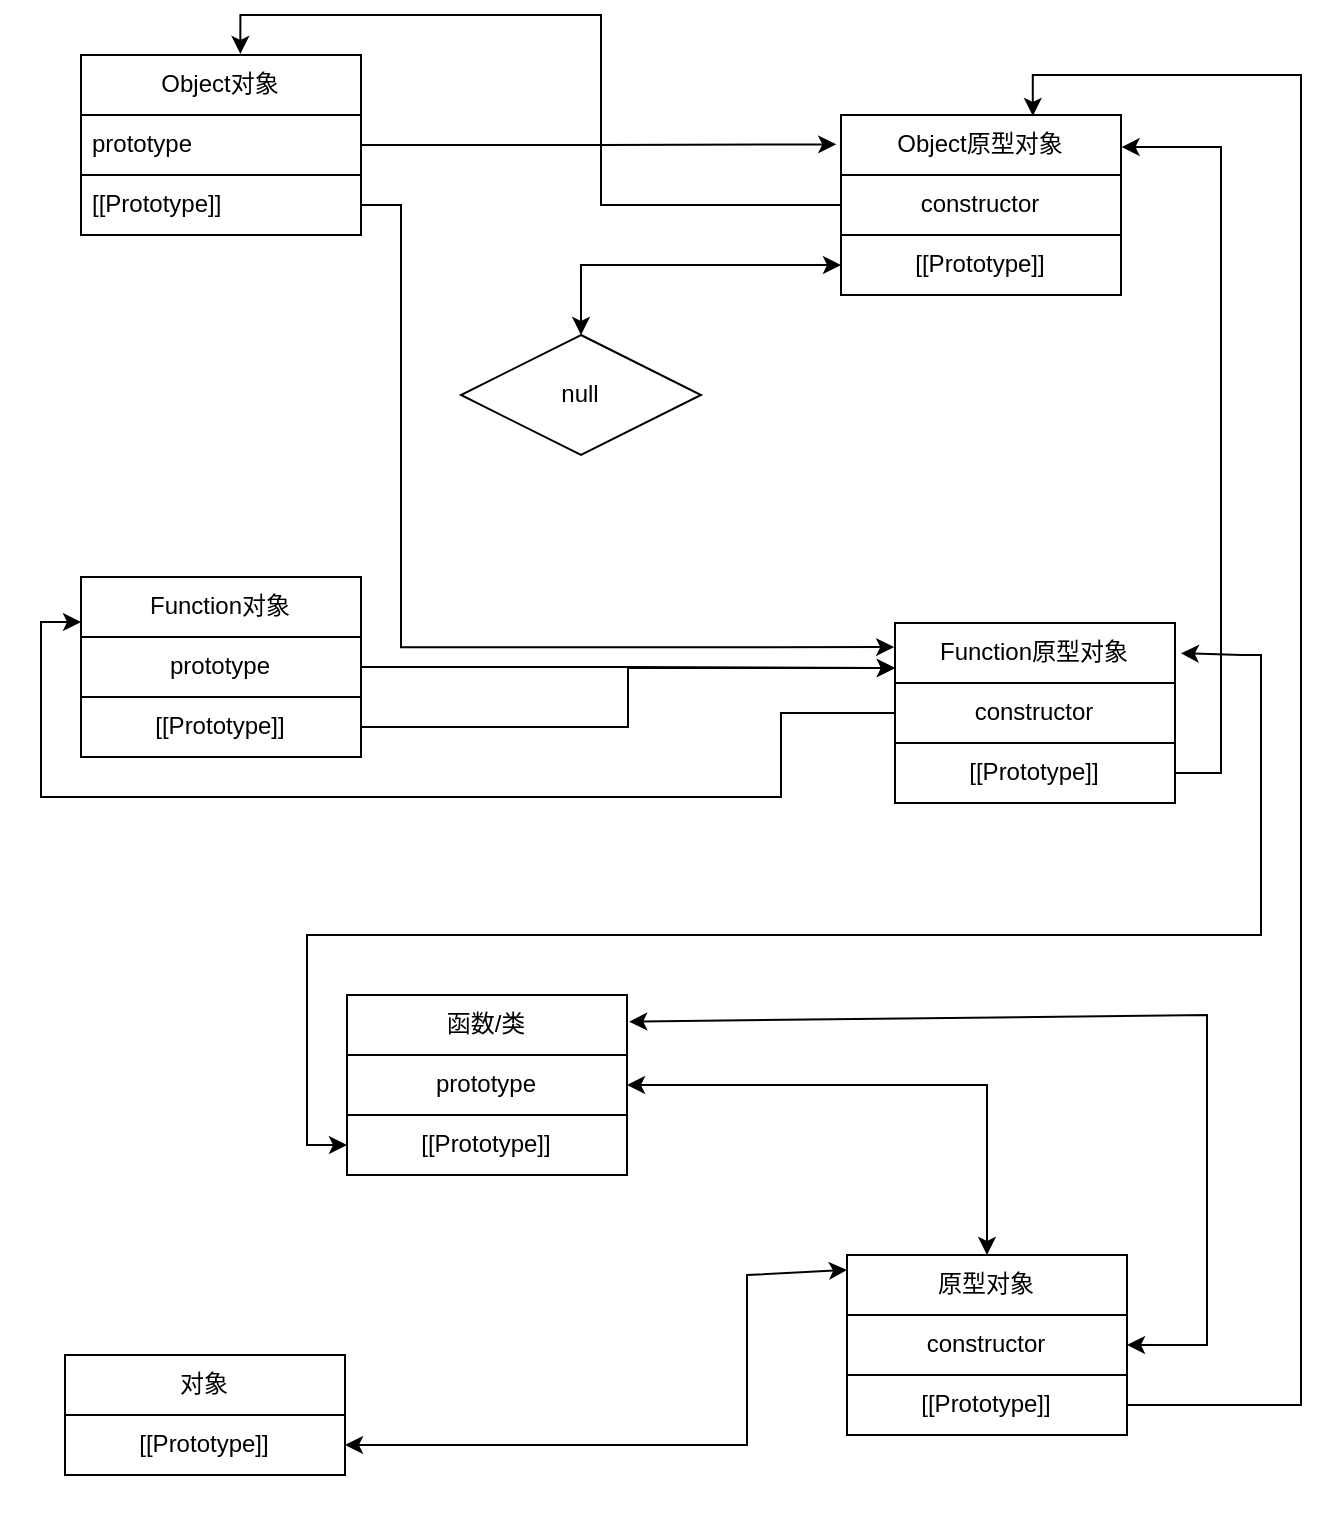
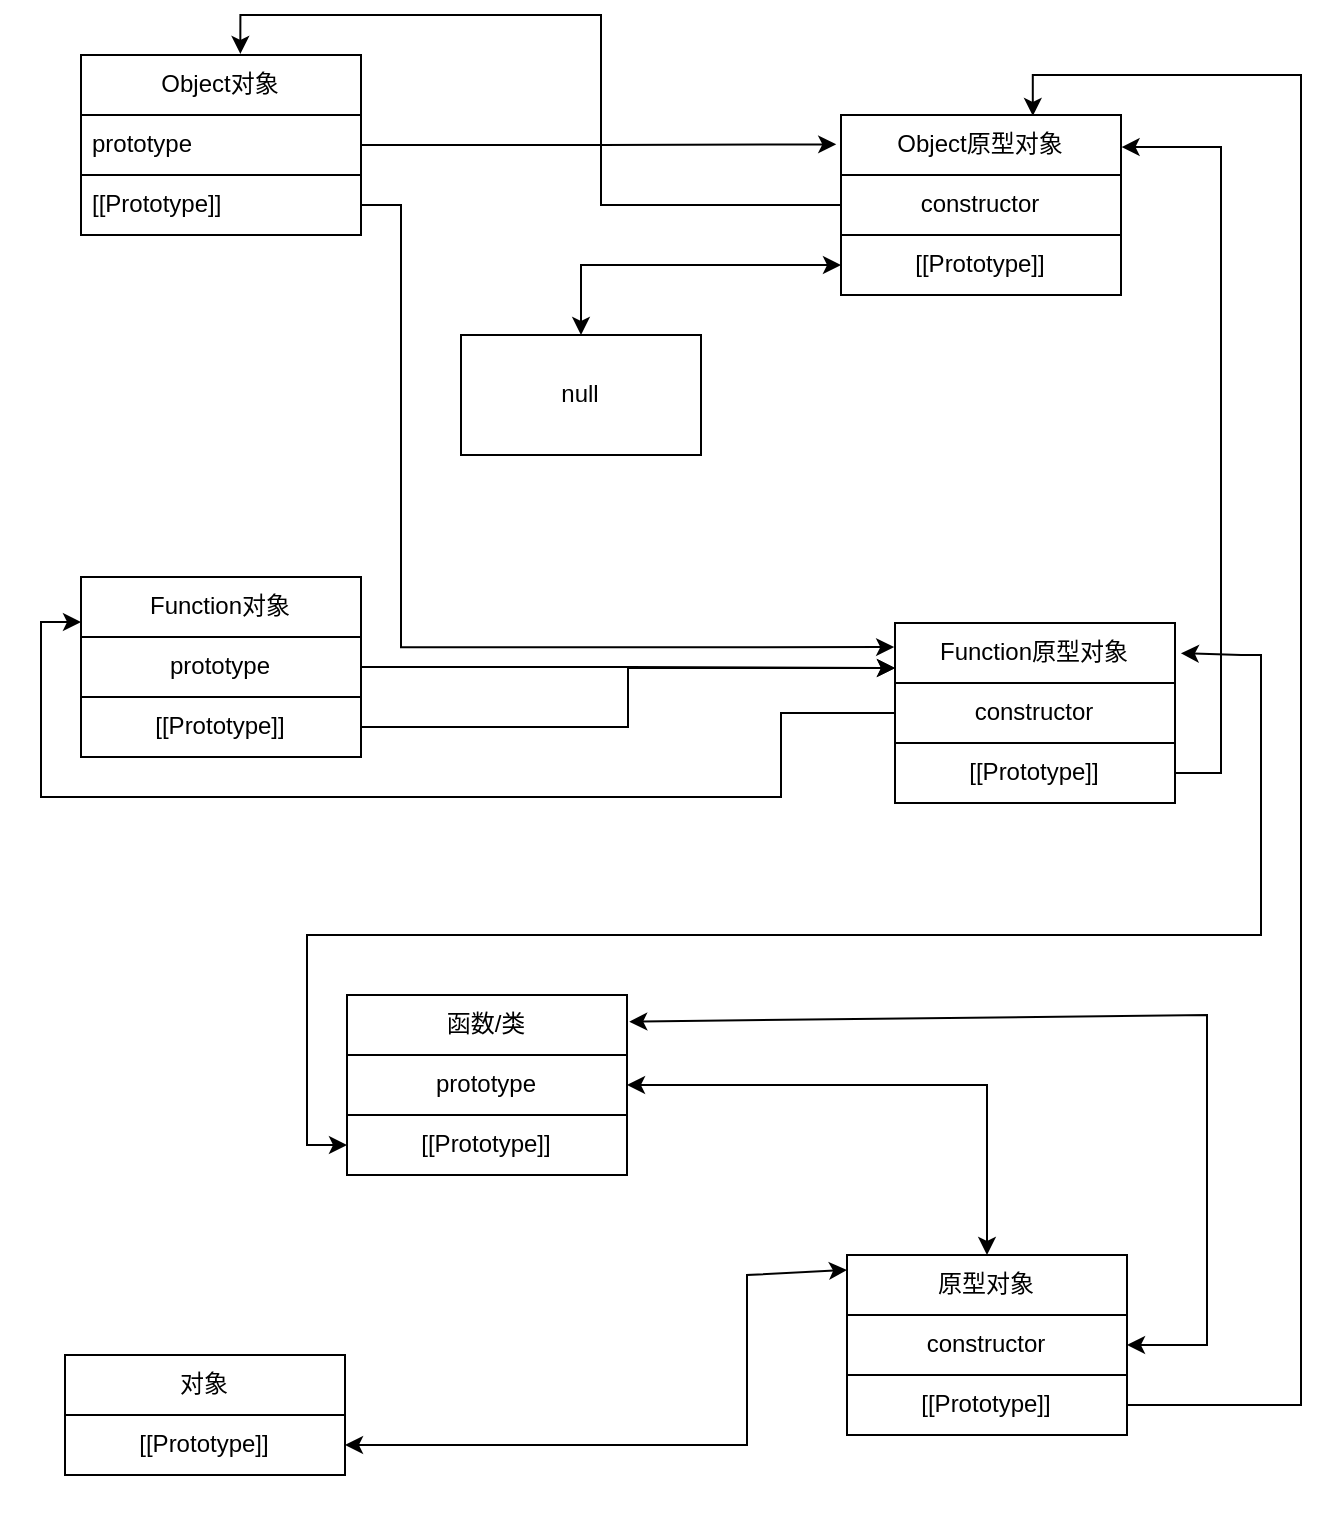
node "null": shape diamond -> rectangle
